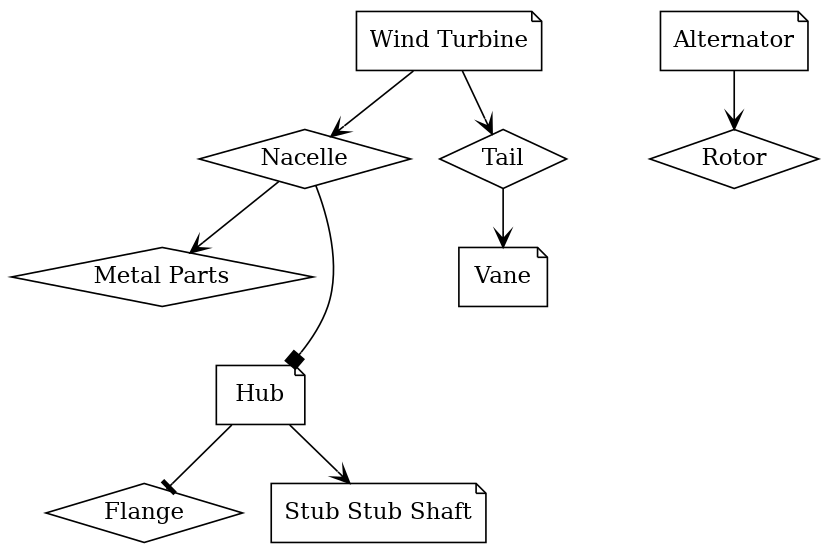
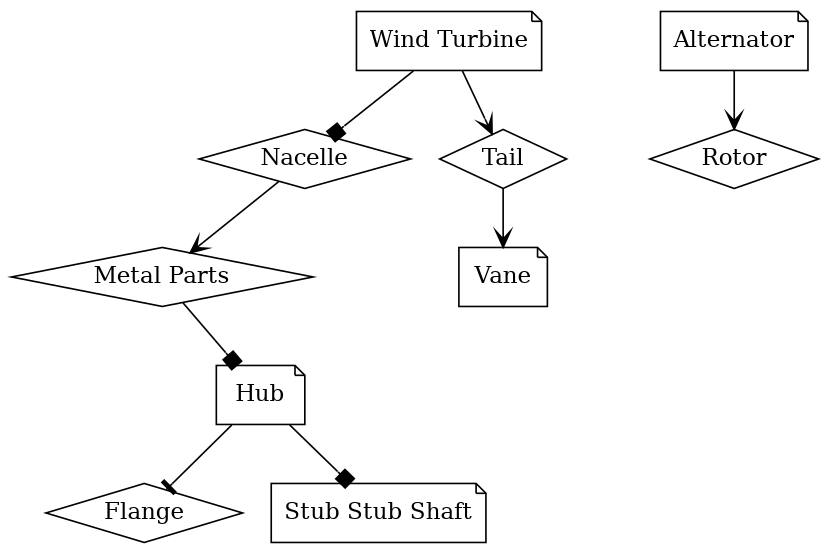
edge "Wind Turbine" -> "Nacelle": arrowhead vee -> box
edge "Nacelle" -> "Hub": now "Metal Parts" -> "Hub"
edge "Hub" -> "Stub Stub Shaft": arrowhead vee -> box
